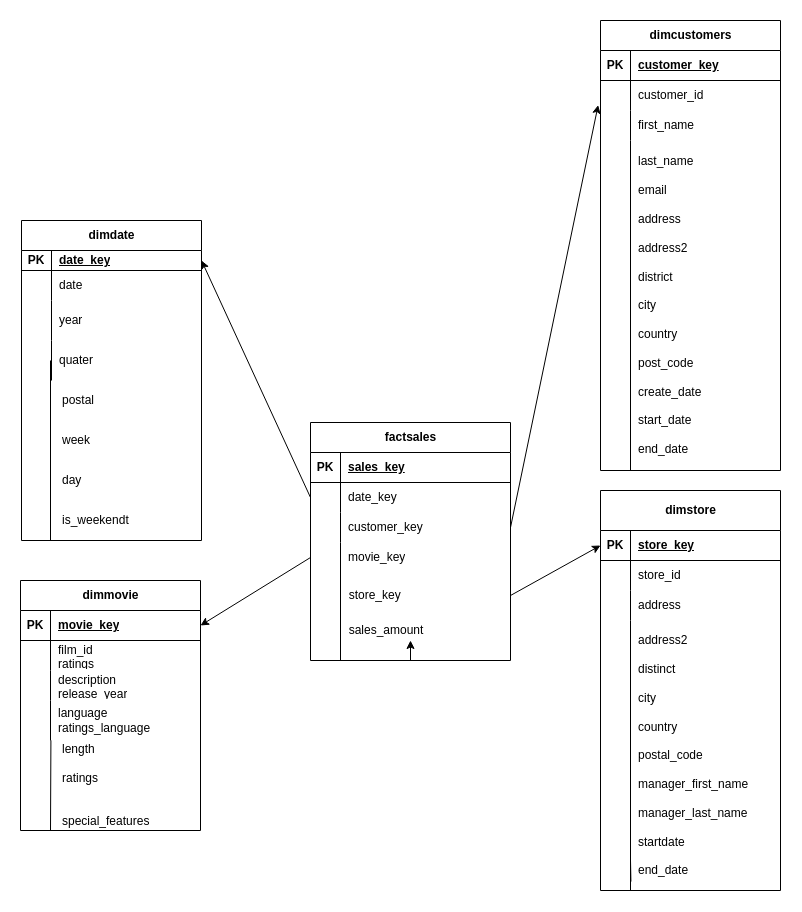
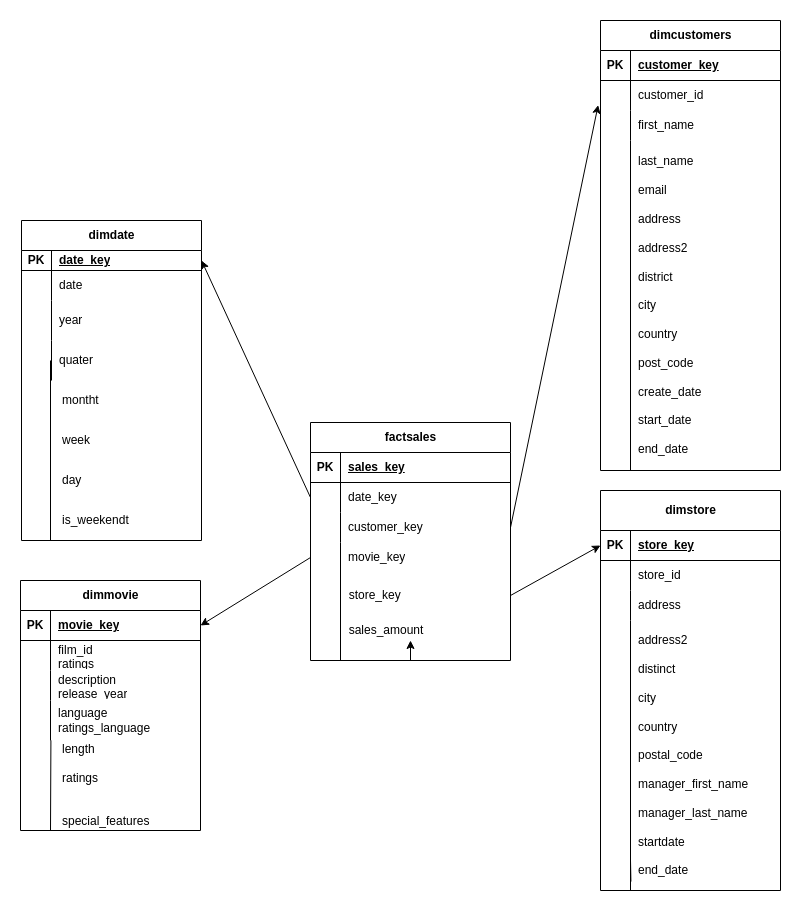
node "postal": label "postal" -> "montht"
